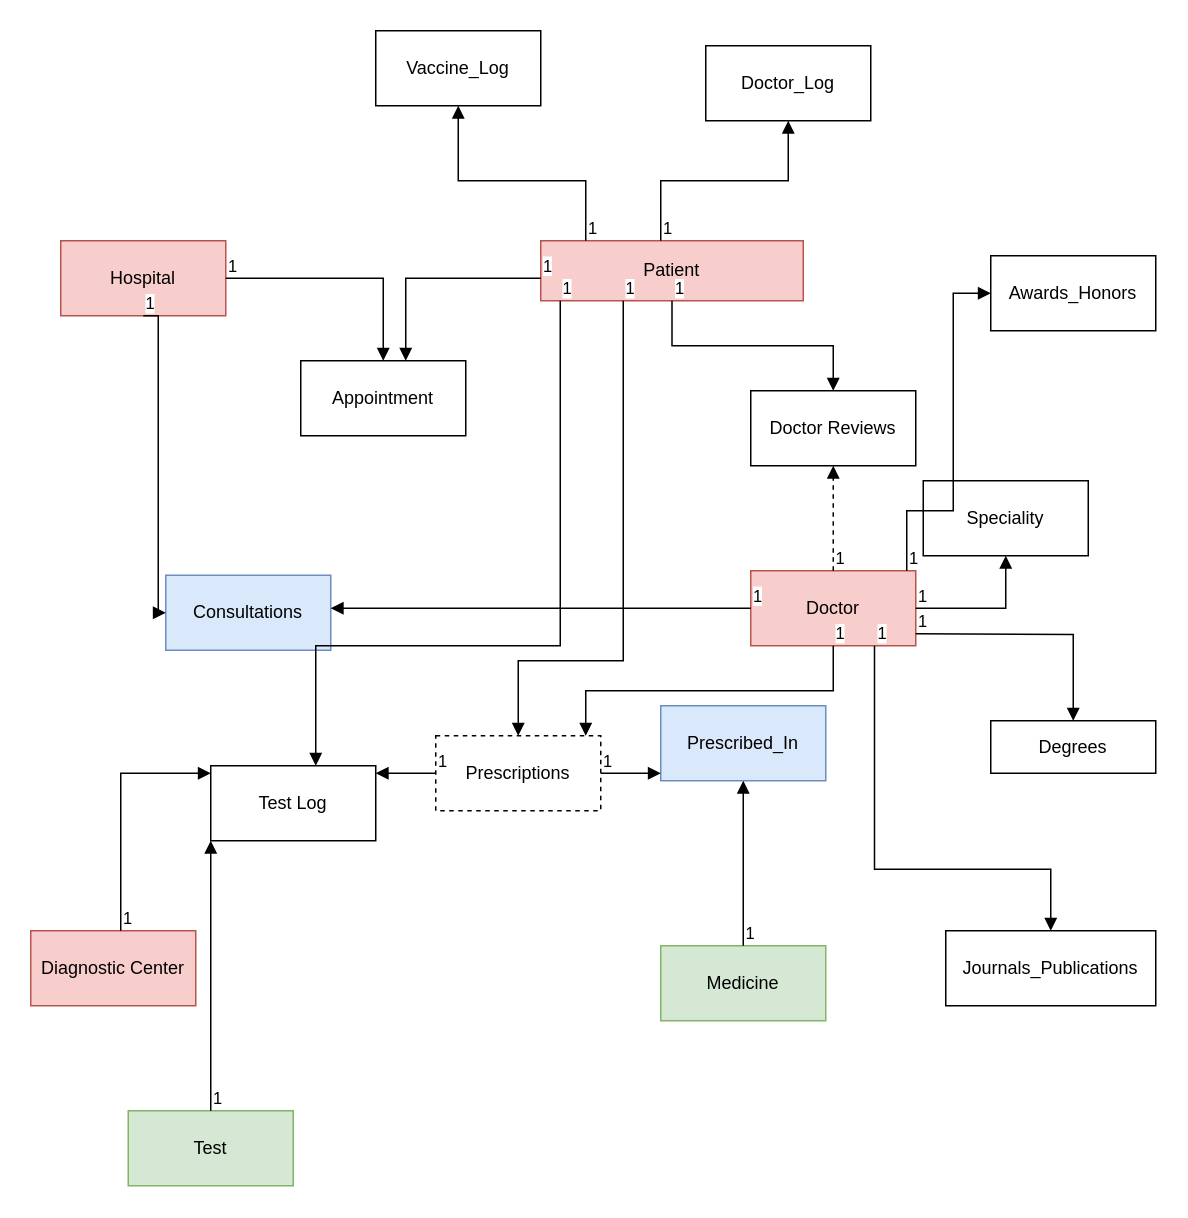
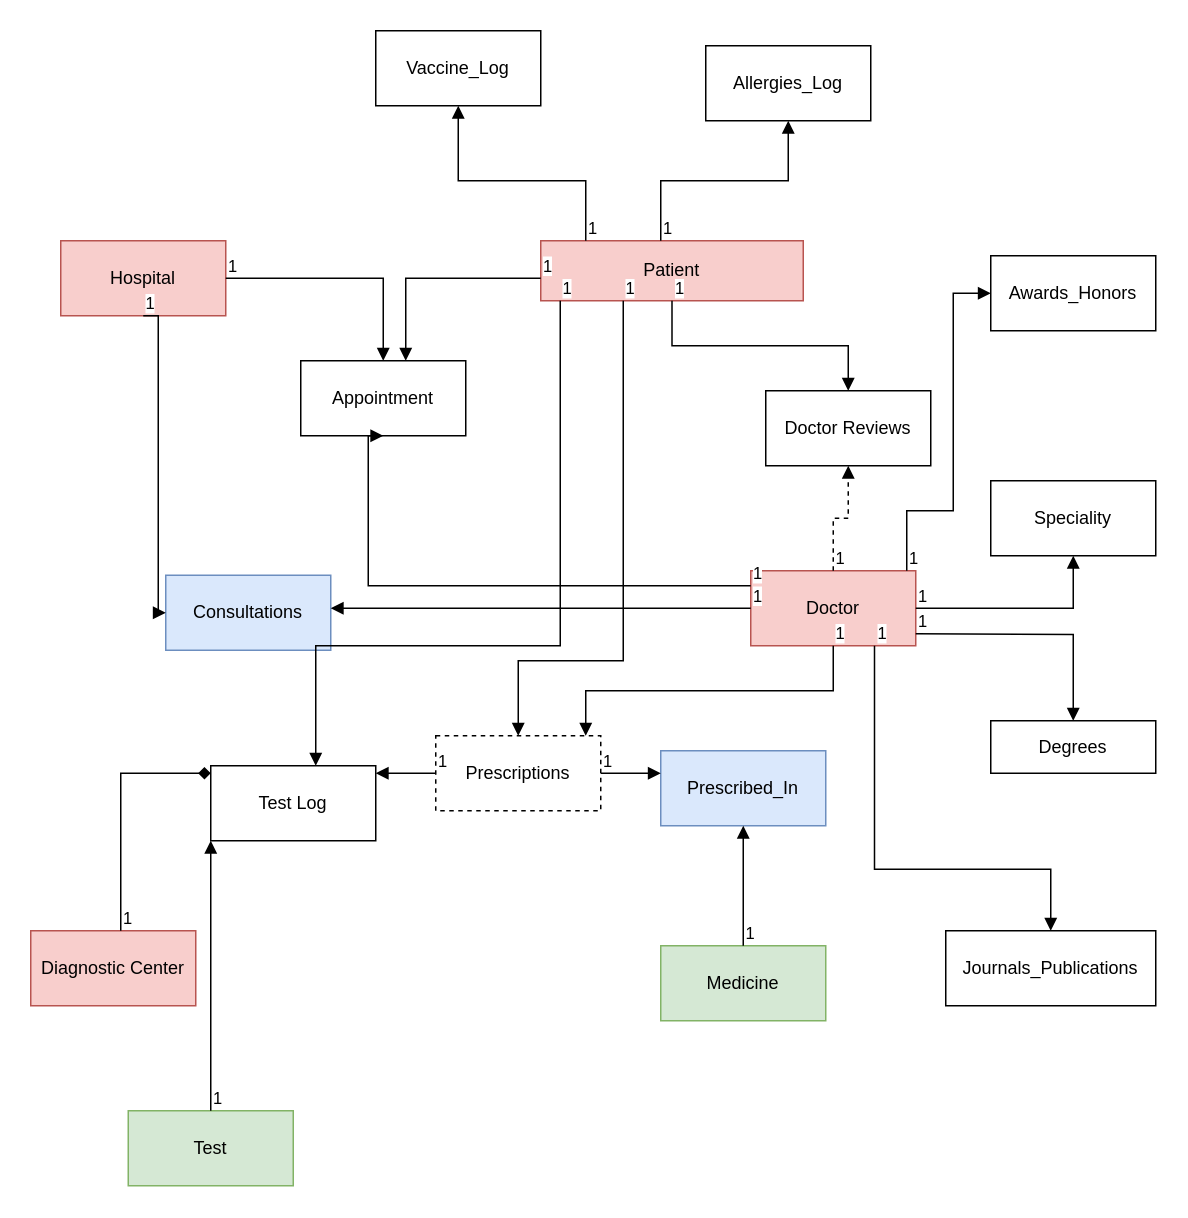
node "Doctor_Log": label "Doctor_Log" -> "Allergies_Log"
node "Doctor Reviews": moved (833, 428) -> (848, 428)
node "Speciality": moved (1006, 518) -> (1073, 518)
edge "Doctor" -> "Appointment": added, label "1"
node "Prescribed_In": moved (743, 743) -> (743, 788)
edge "Diagnostic Center" -> "Test Log": arrowhead block -> diamond
